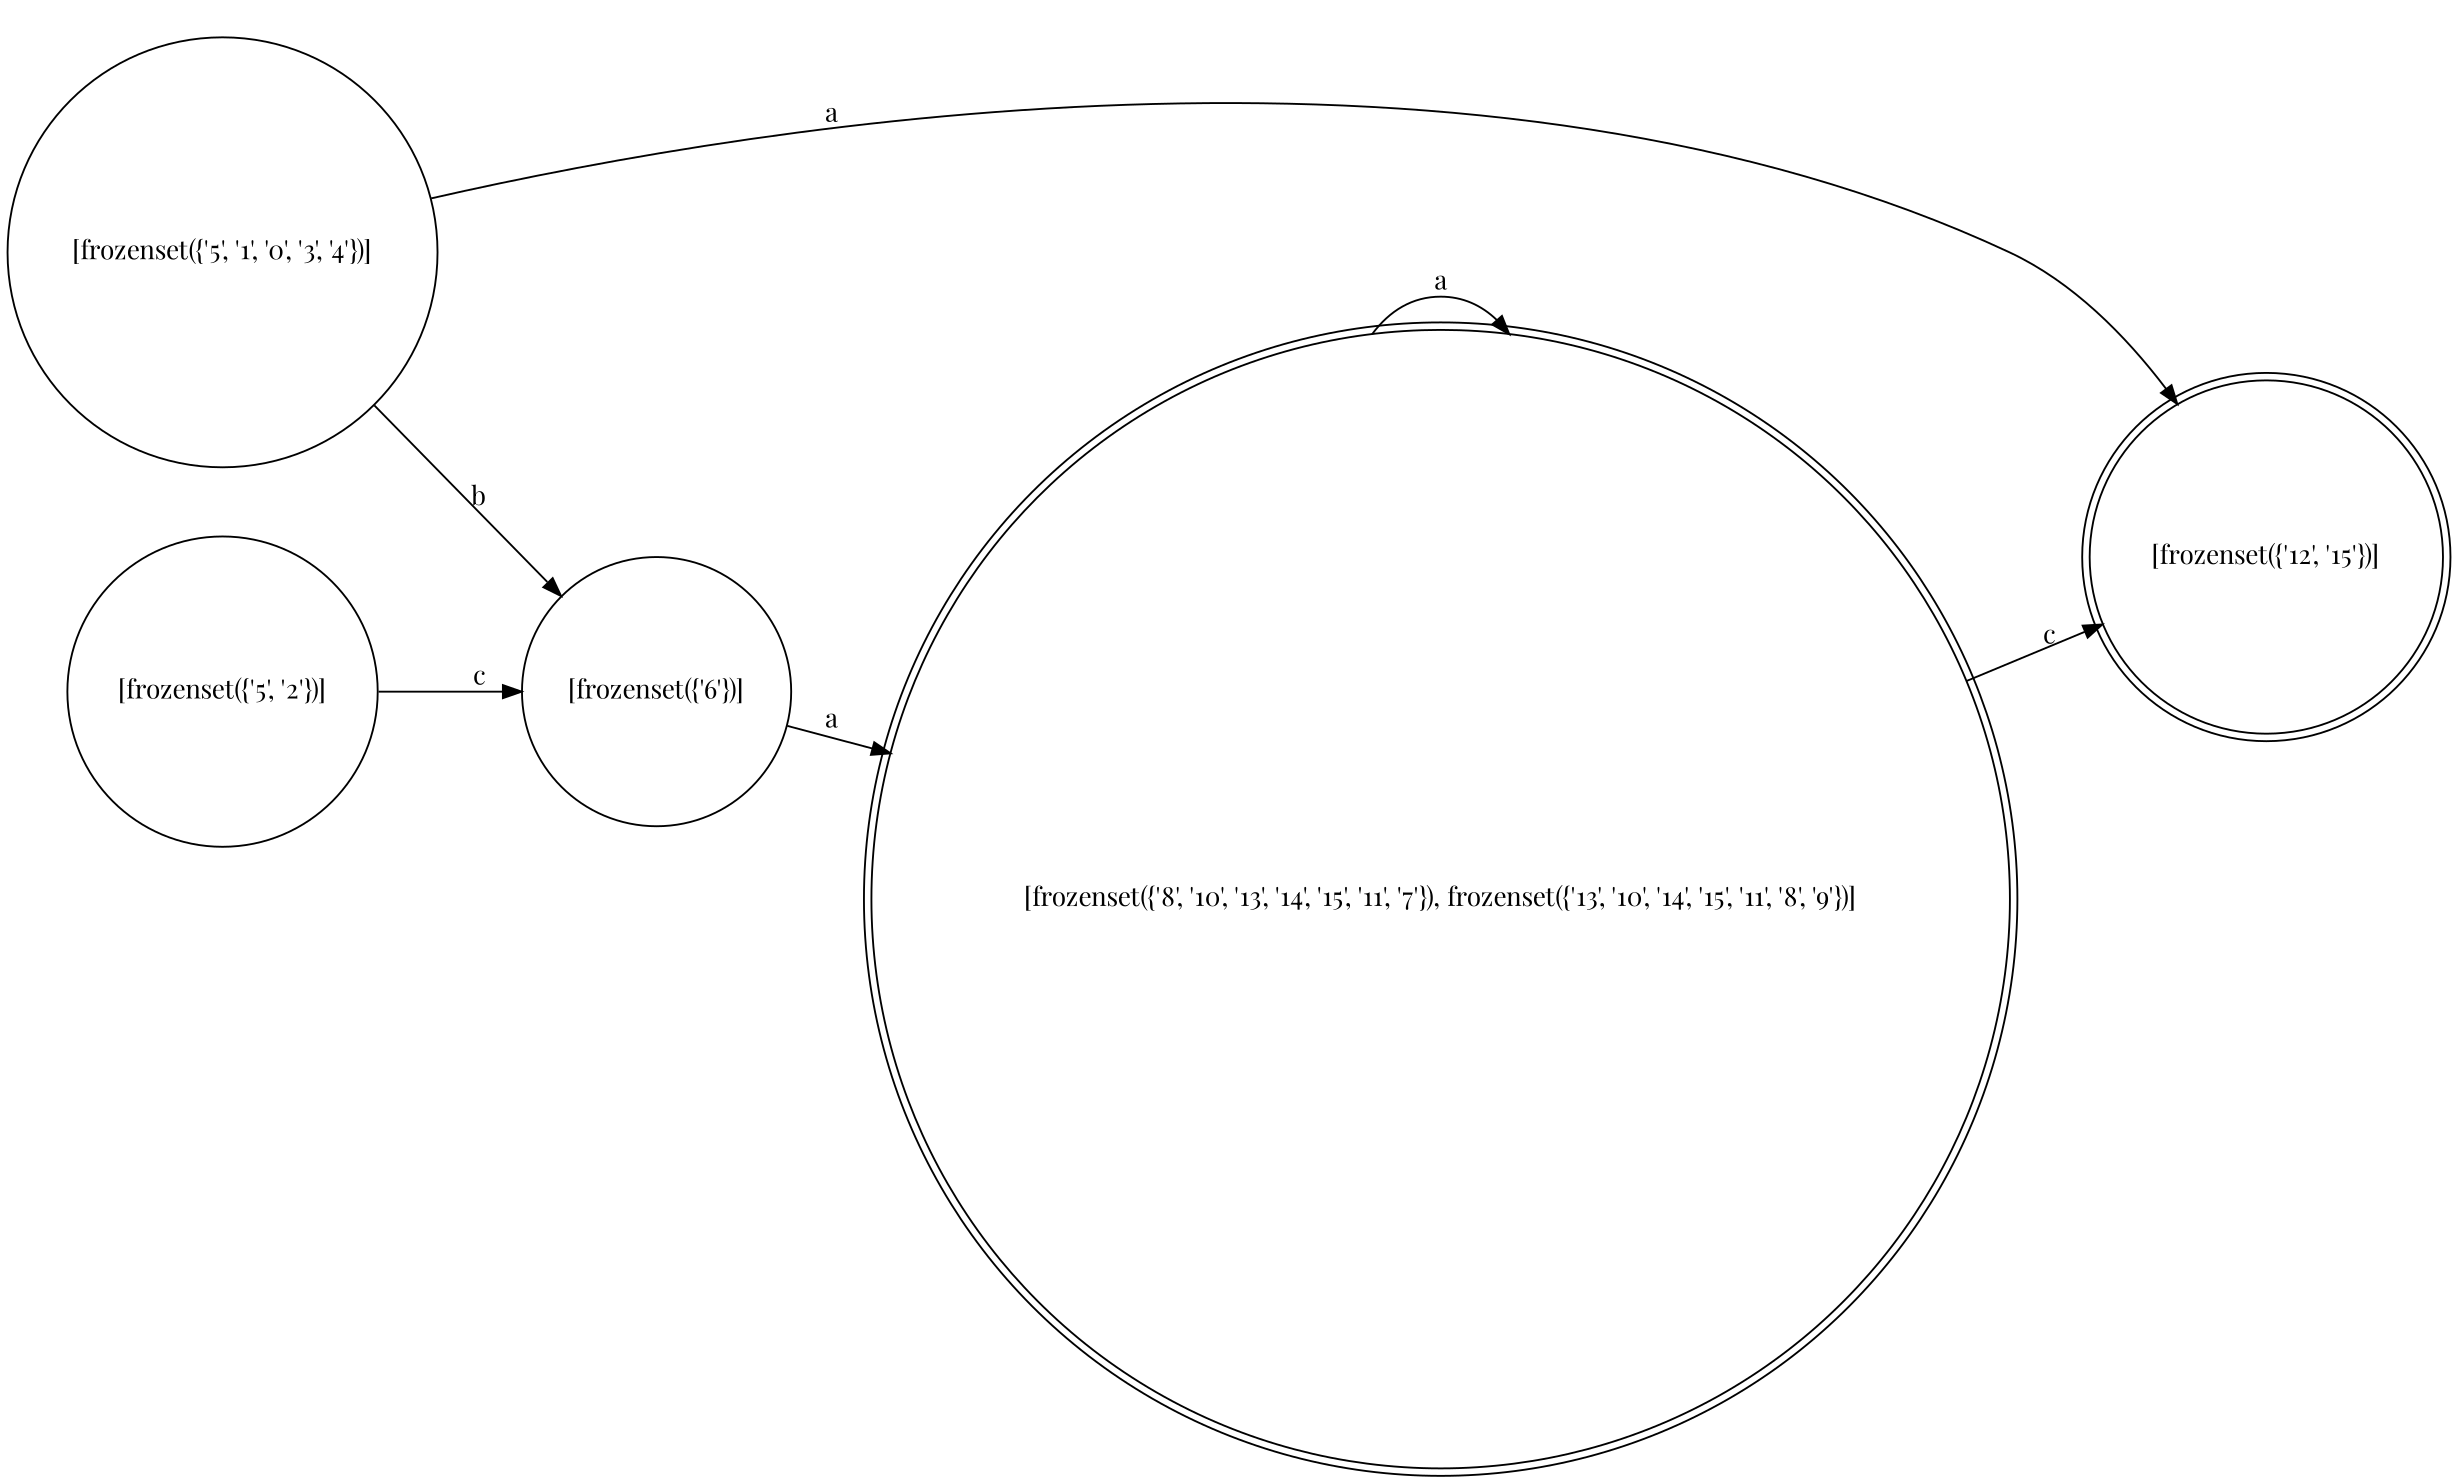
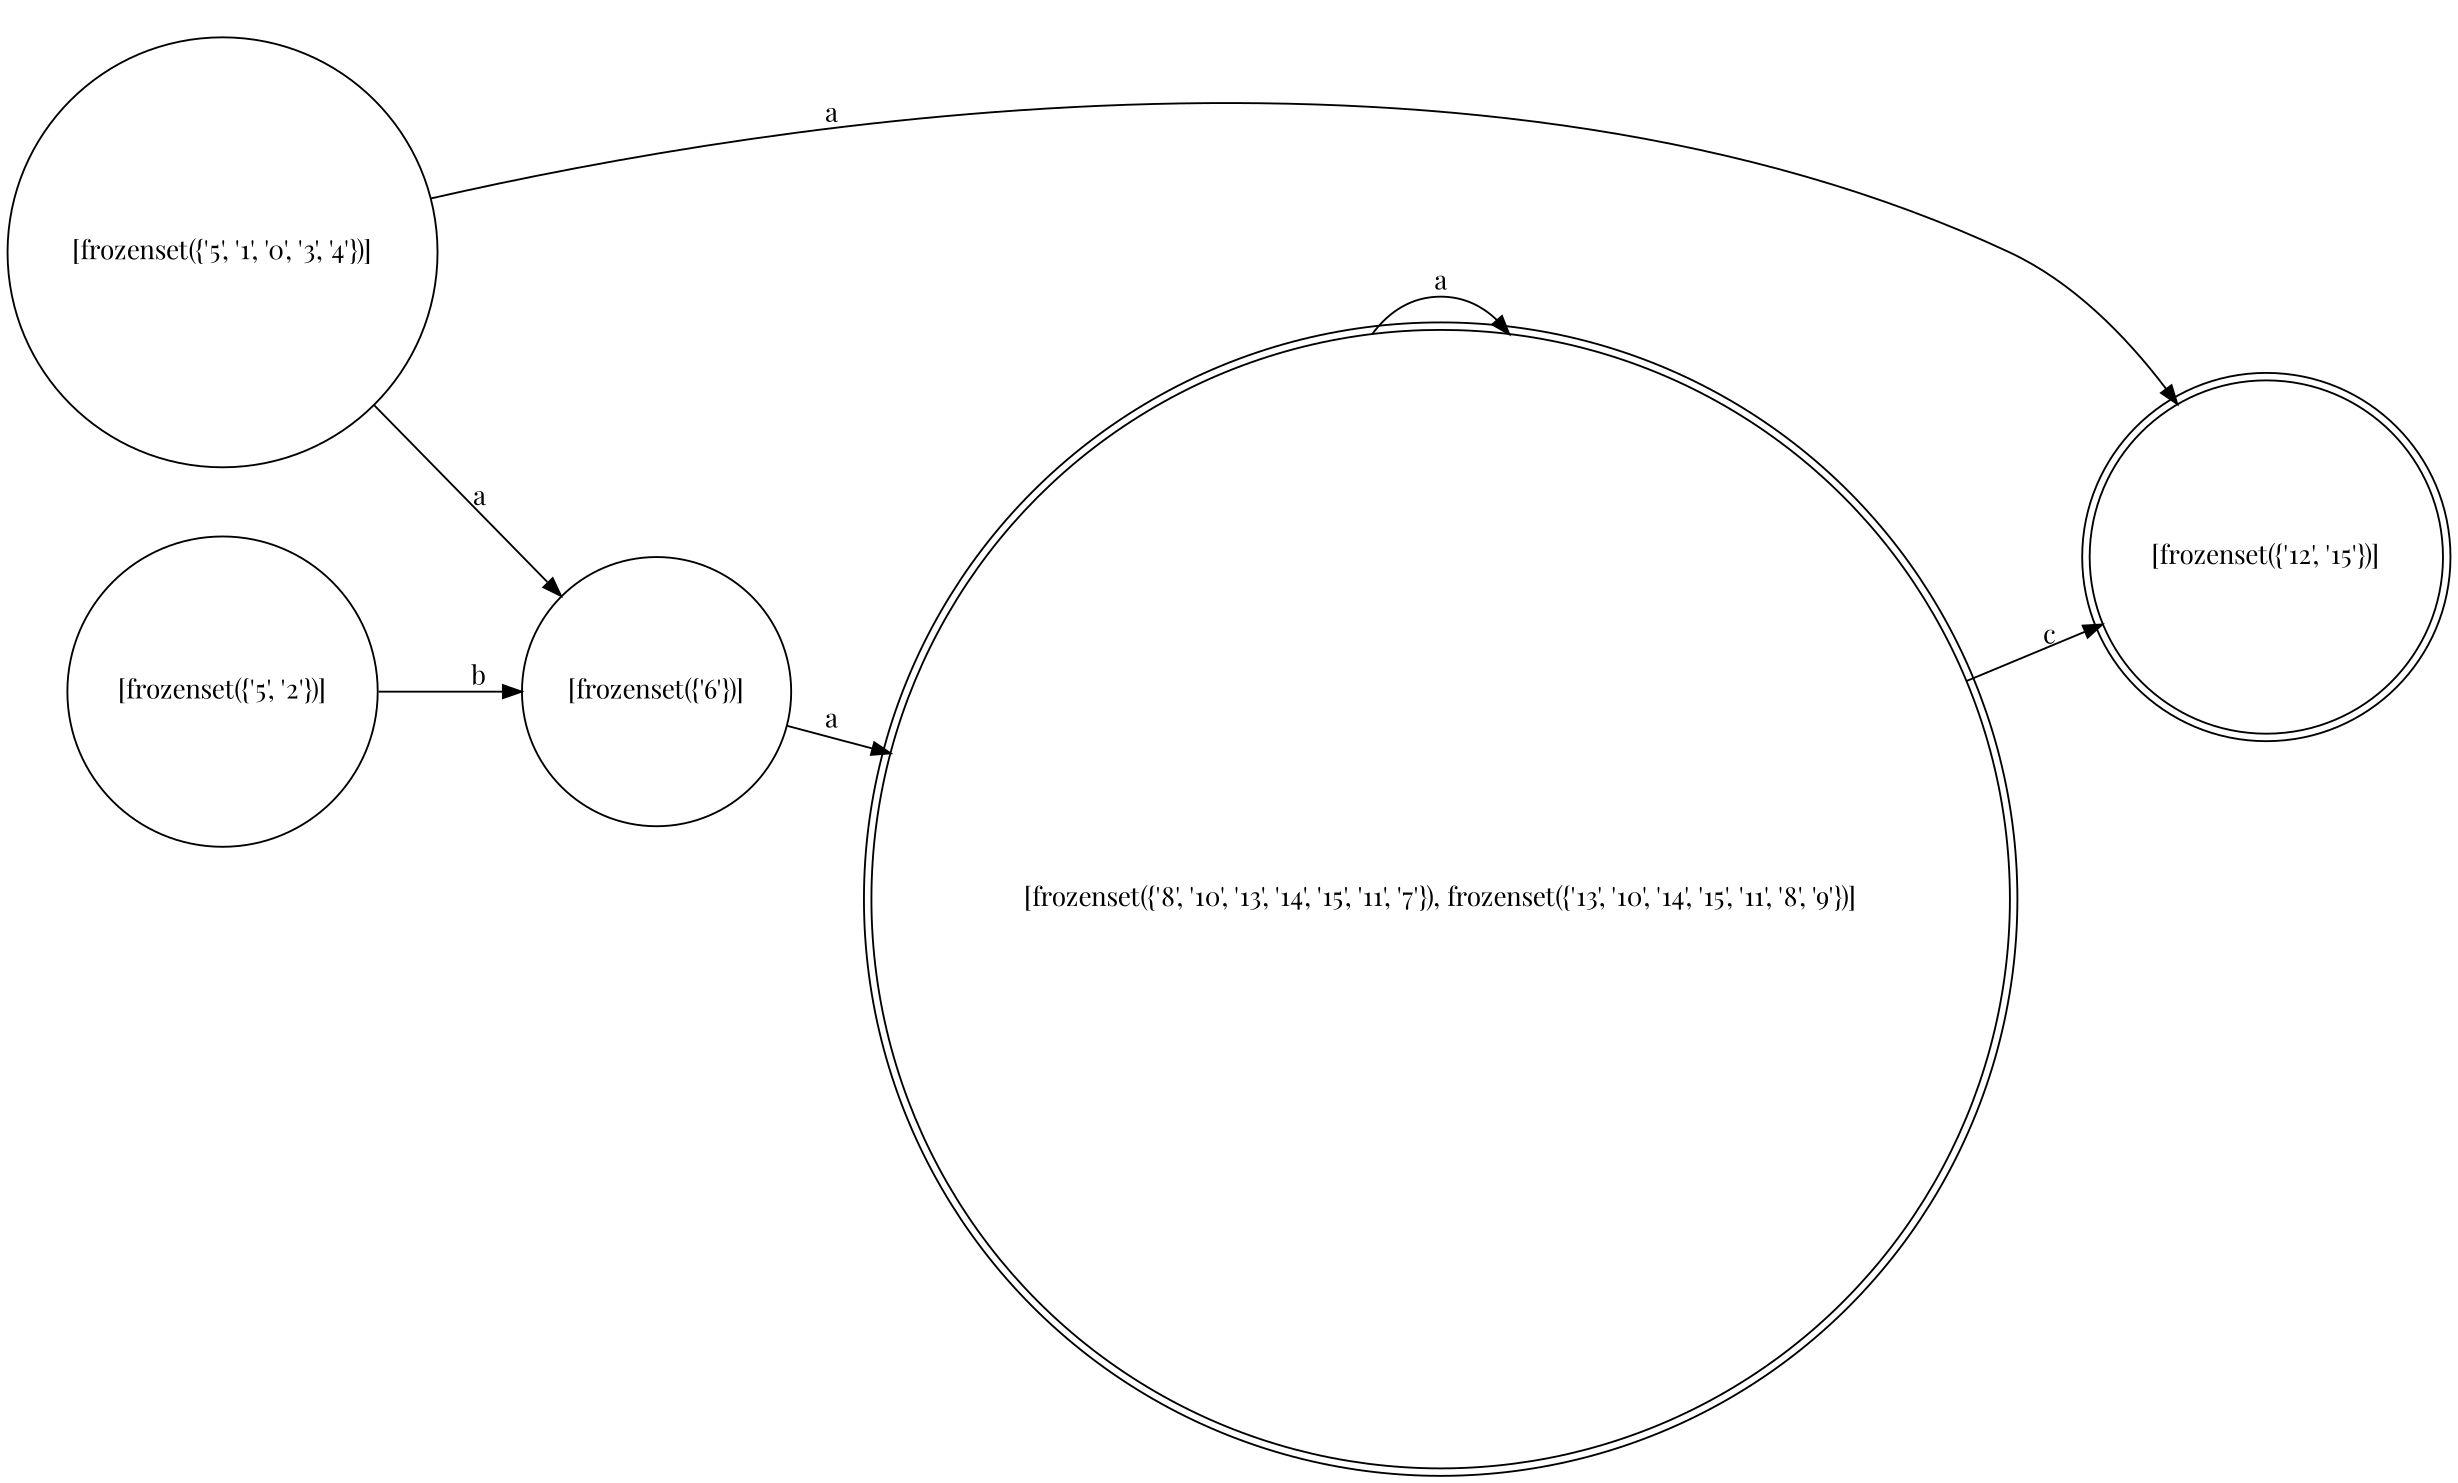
edge "[frozenset({'5', '1', '0', '3', '4'})]" -> "[frozenset({'6'})]": label "b" -> "a"
edge "[frozenset({'5', '2'})]" -> "[frozenset({'6'})]": label "c" -> "b"
